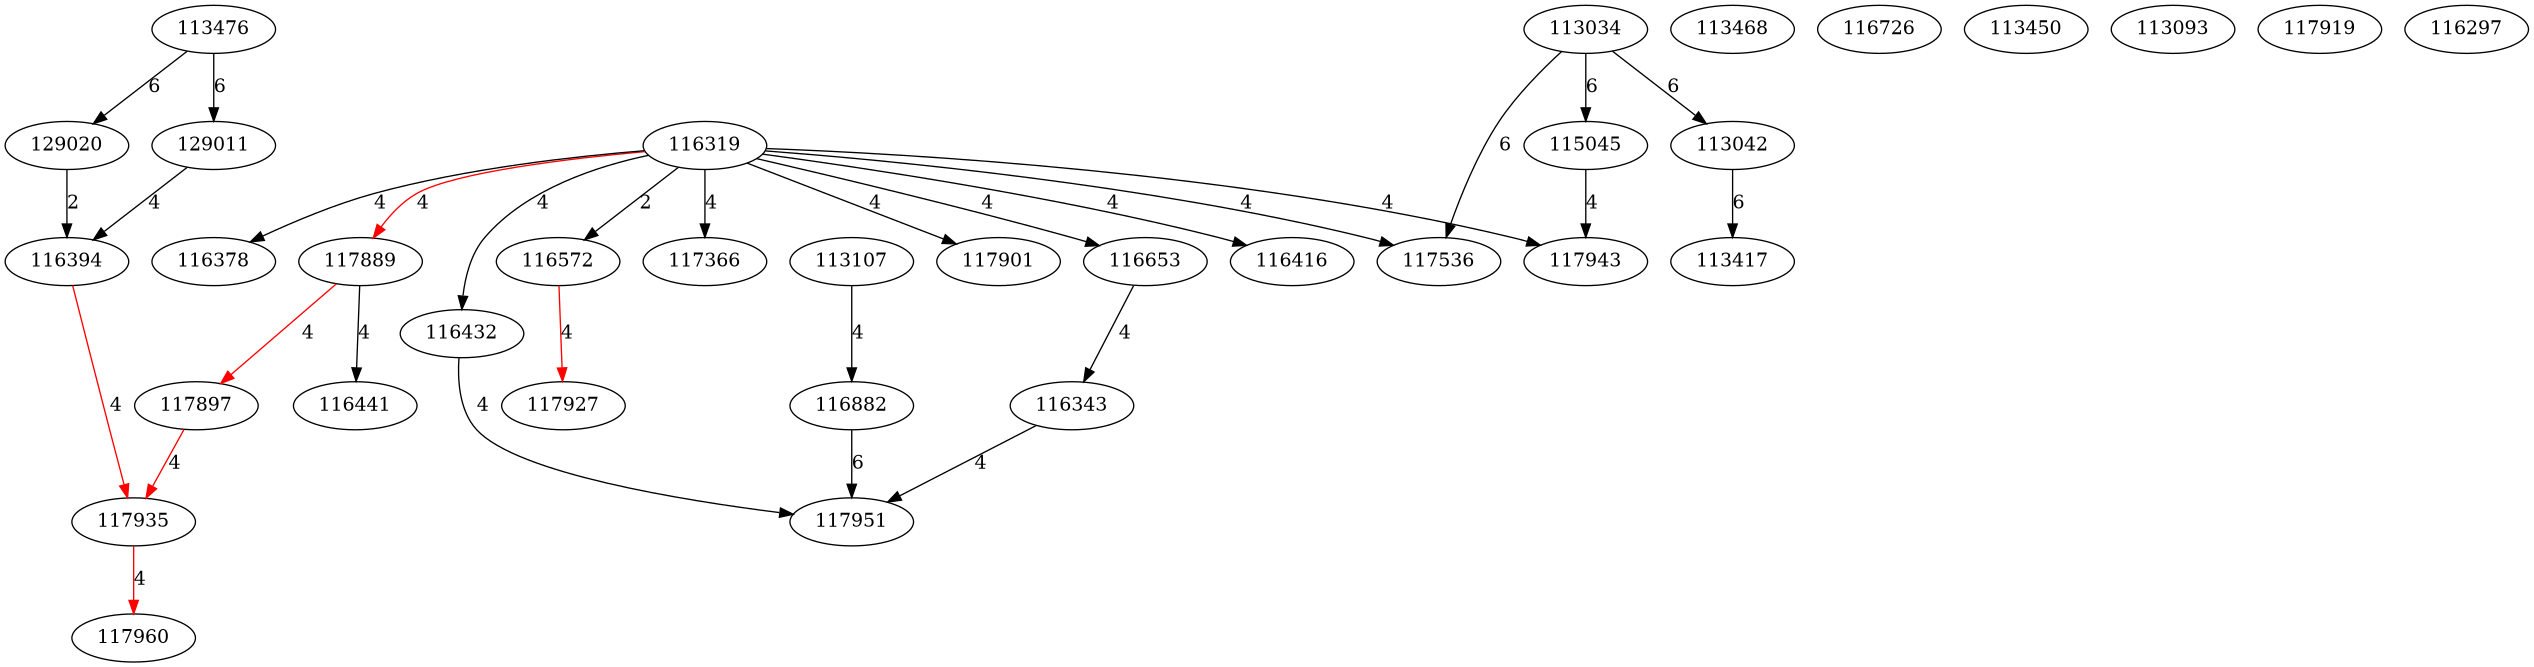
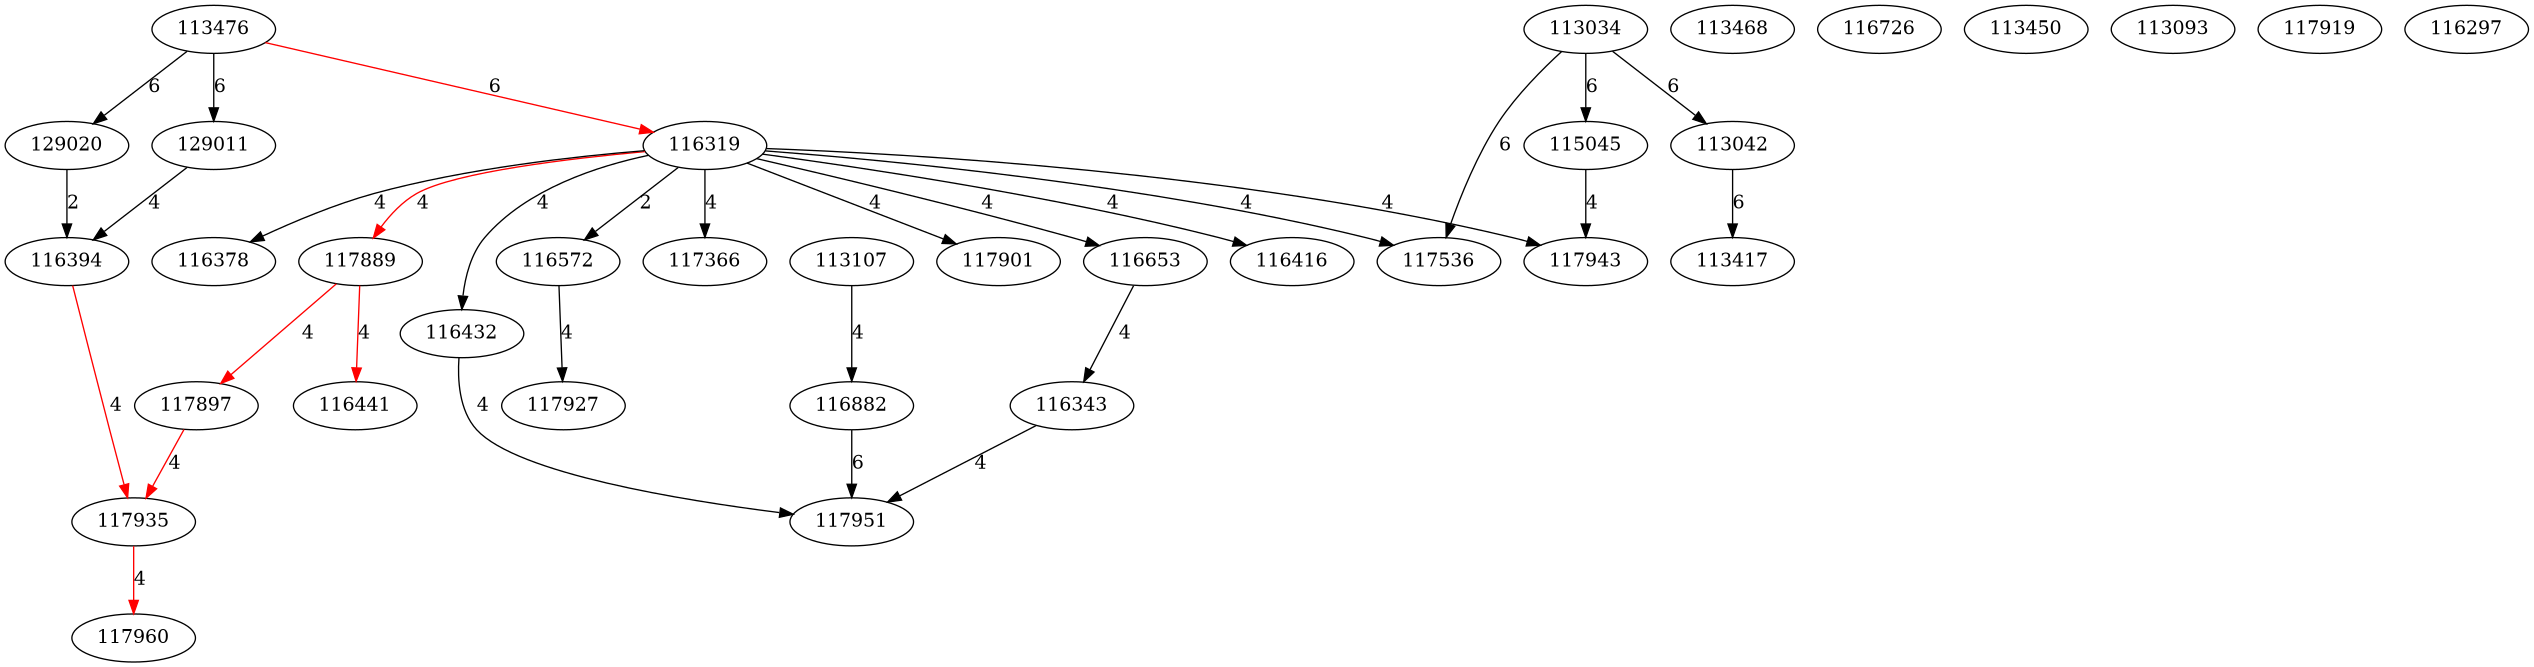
edge "113476" -> "116319": added, label "6"
edge "117889" -> "116441": color black -> red
edge "116572" -> "117927": color red -> black
